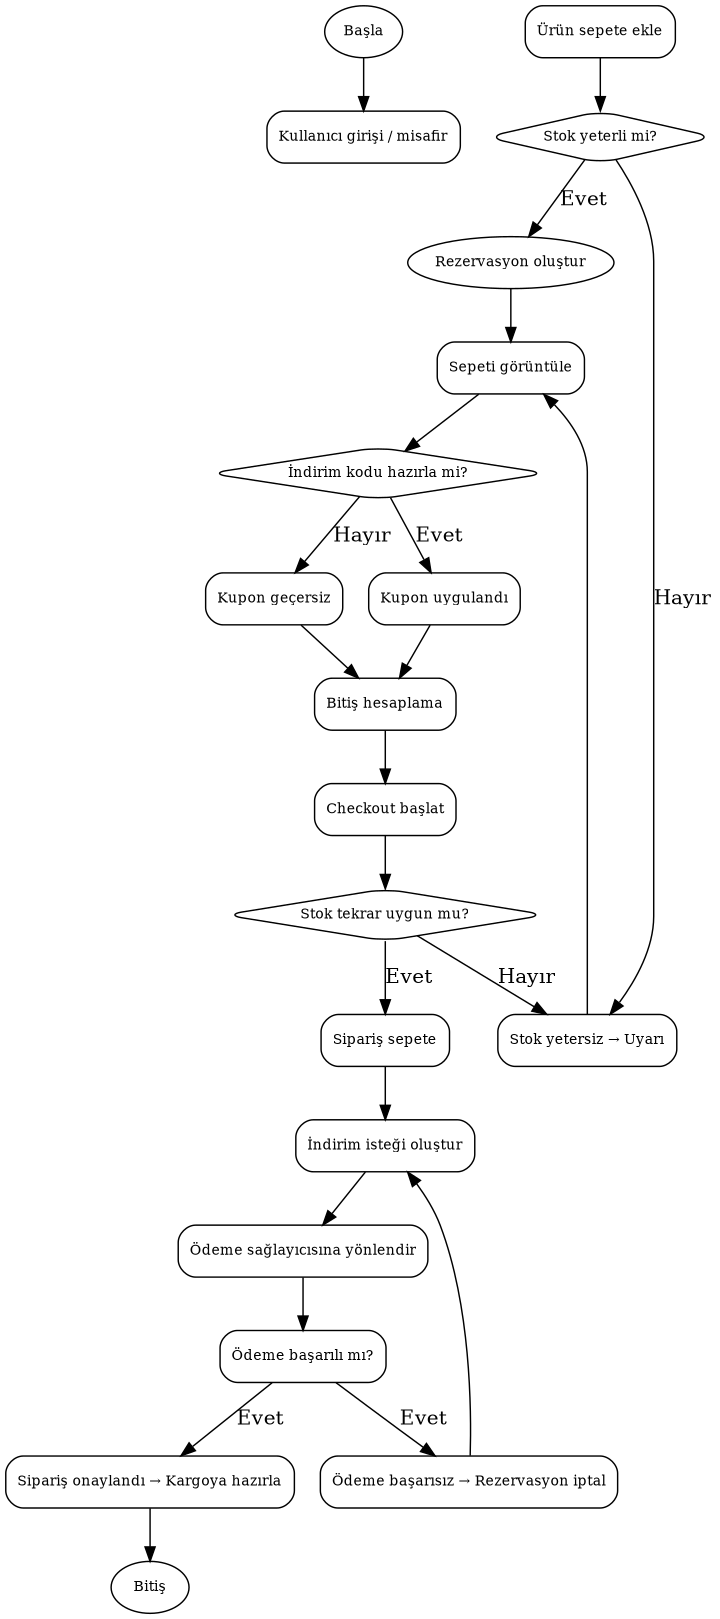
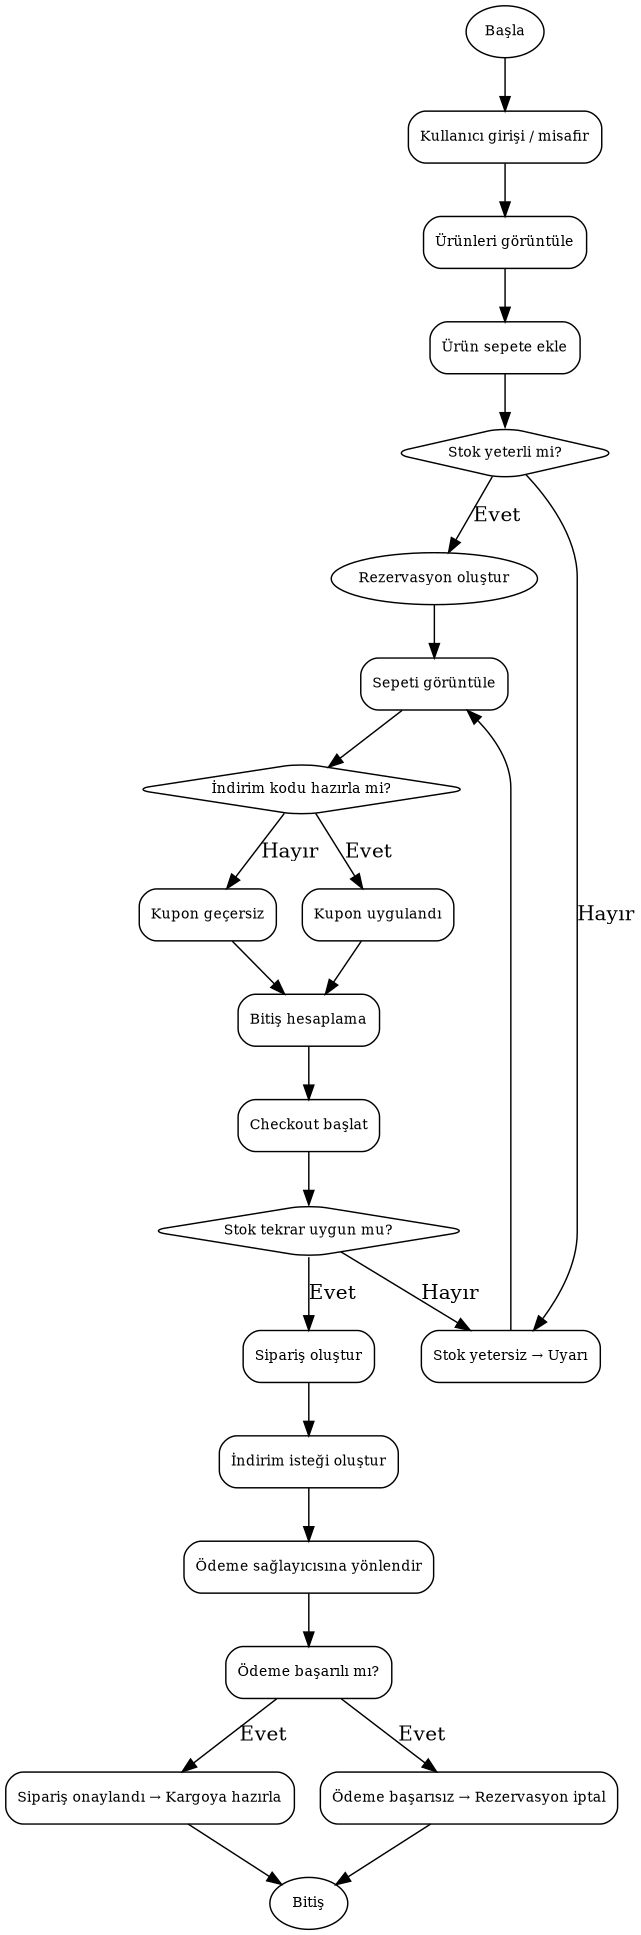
node "Ürünleri görüntüle": added
node "Sipariş sepete": label "Sipariş sepete" -> "Sipariş oluştur"
edge "Ödeme başarısız → Rezervasyon iptal" -> "İndirim isteği oluştur": now "Ödeme başarısız → Rezervasyon iptal" -> "Bitiş"
